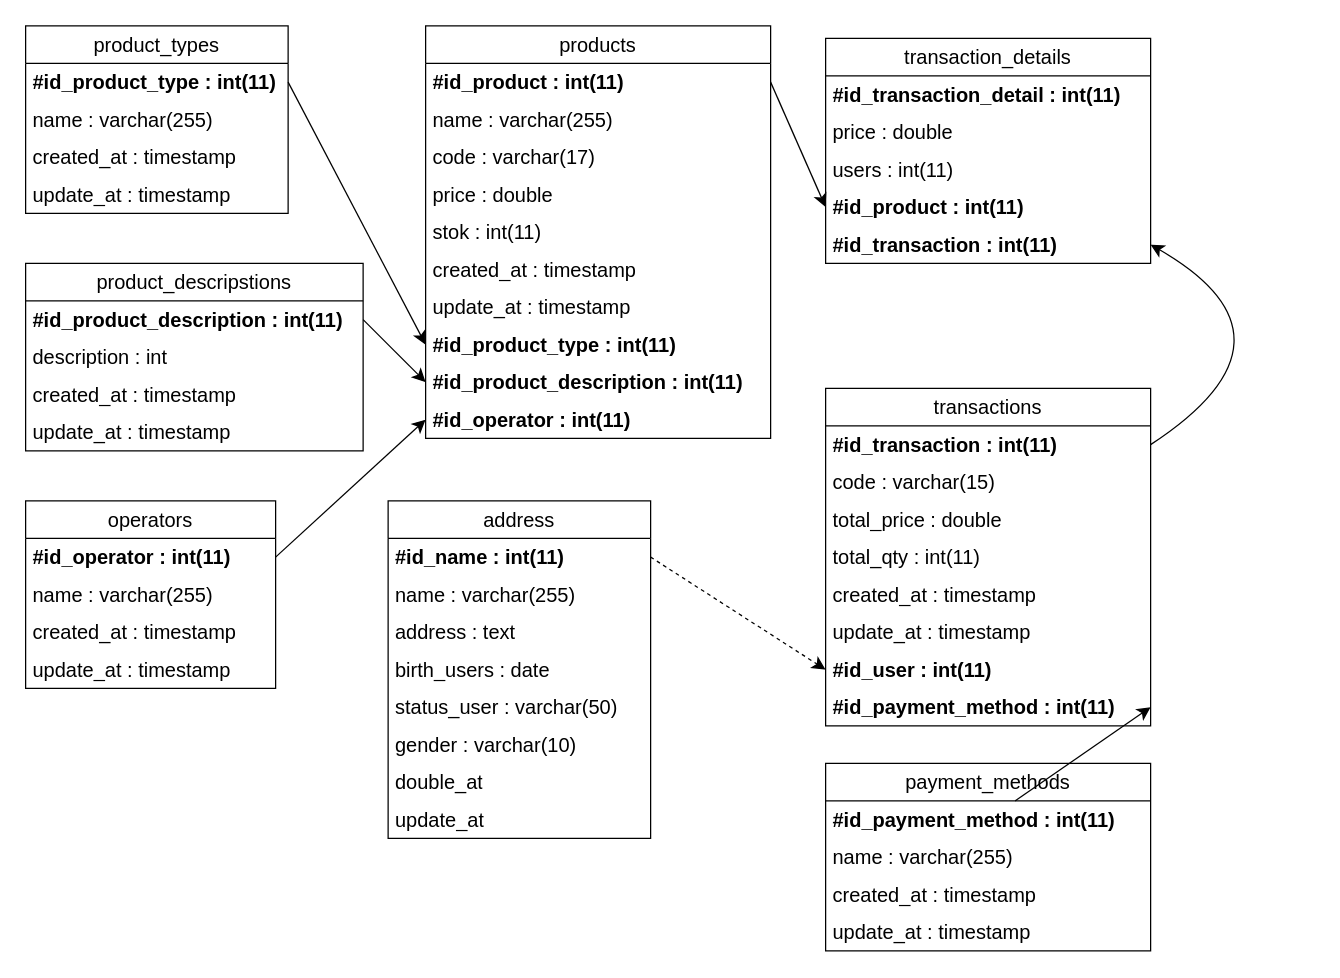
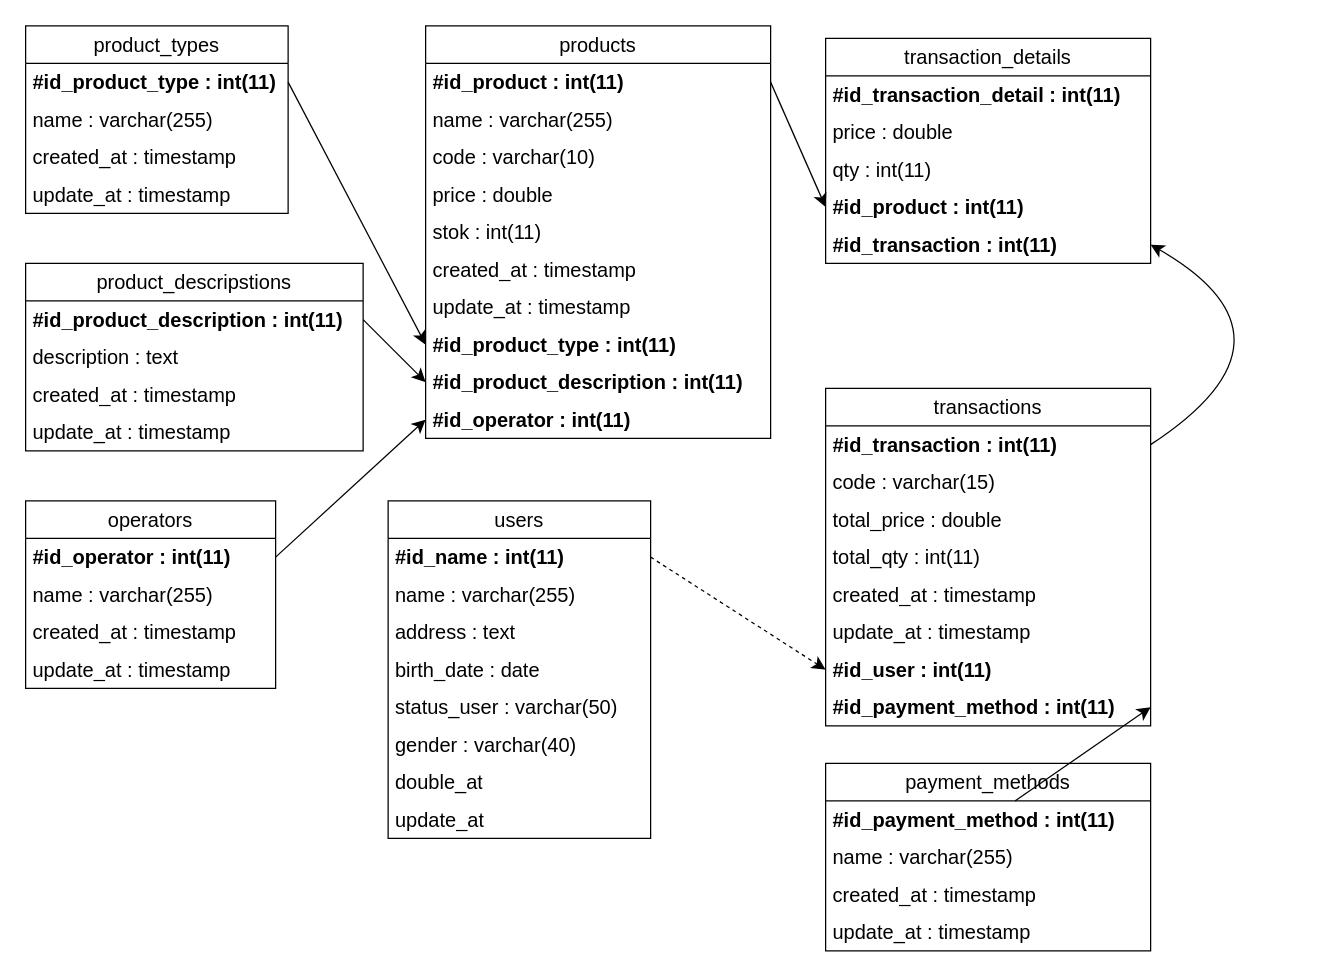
node "code : varchar(17)": label "code : varchar(17)" -> "code : varchar(10)"
node "users : int(11)": label "users : int(11)" -> "qty : int(11)"
node "description : int": label "description : int" -> "description : text"
node "address": label "address" -> "users"
node "birth_users : date": label "birth_users : date" -> "birth_date : date"
node "gender : varchar(10)": label "gender : varchar(10)" -> "gender : varchar(40)"
